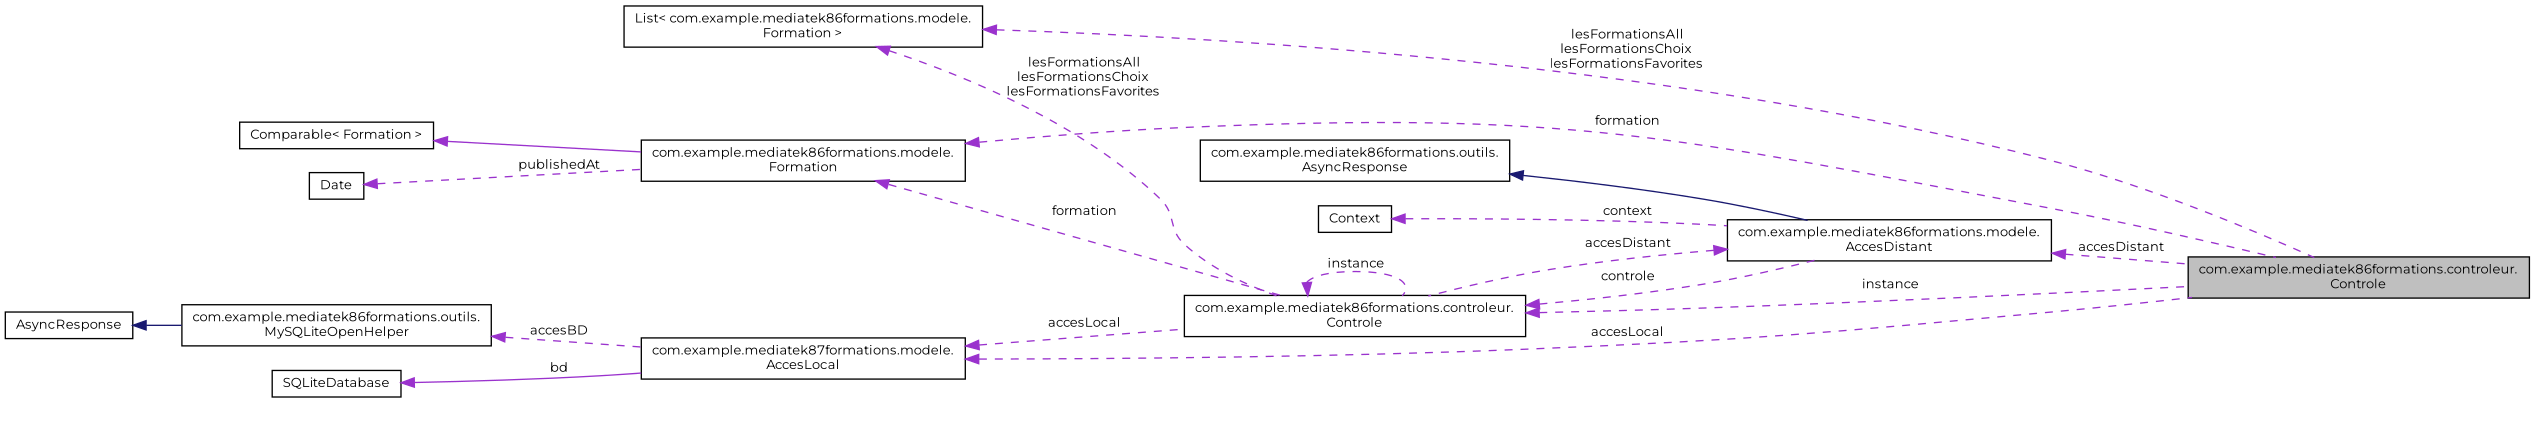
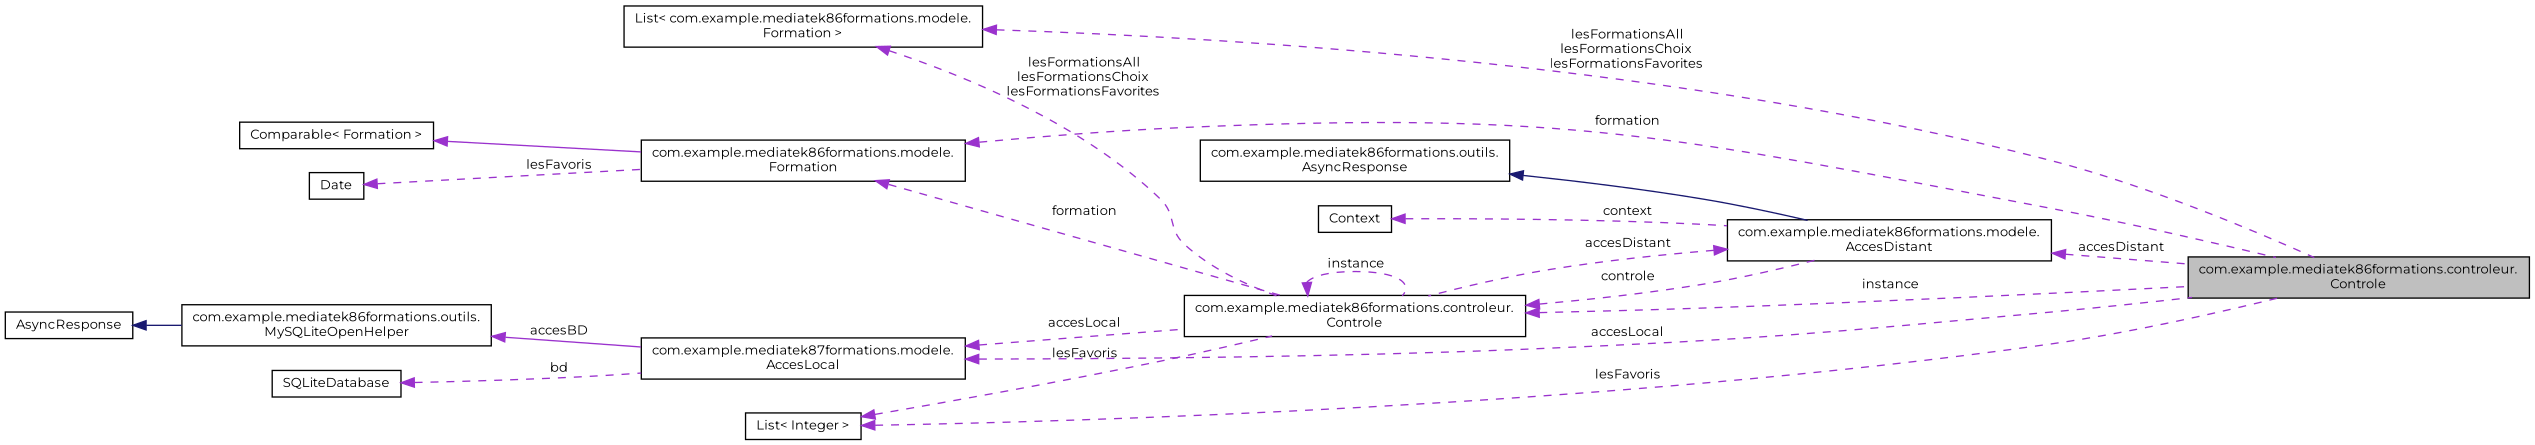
edge "com.example.mediatek86formations.modele. Formation" -> "Date": label " publishedAt" -> " lesFavoris"
edge "com.example.mediatek87formations.modele. AccesLocal" -> "com.example.mediatek86formations.outils. MySQLiteOpenHelper": style dashed -> solid
edge "com.example.mediatek87formations.modele. AccesLocal" -> "SQLiteDatabase": style solid -> dashed
node "List< Integer >": added
